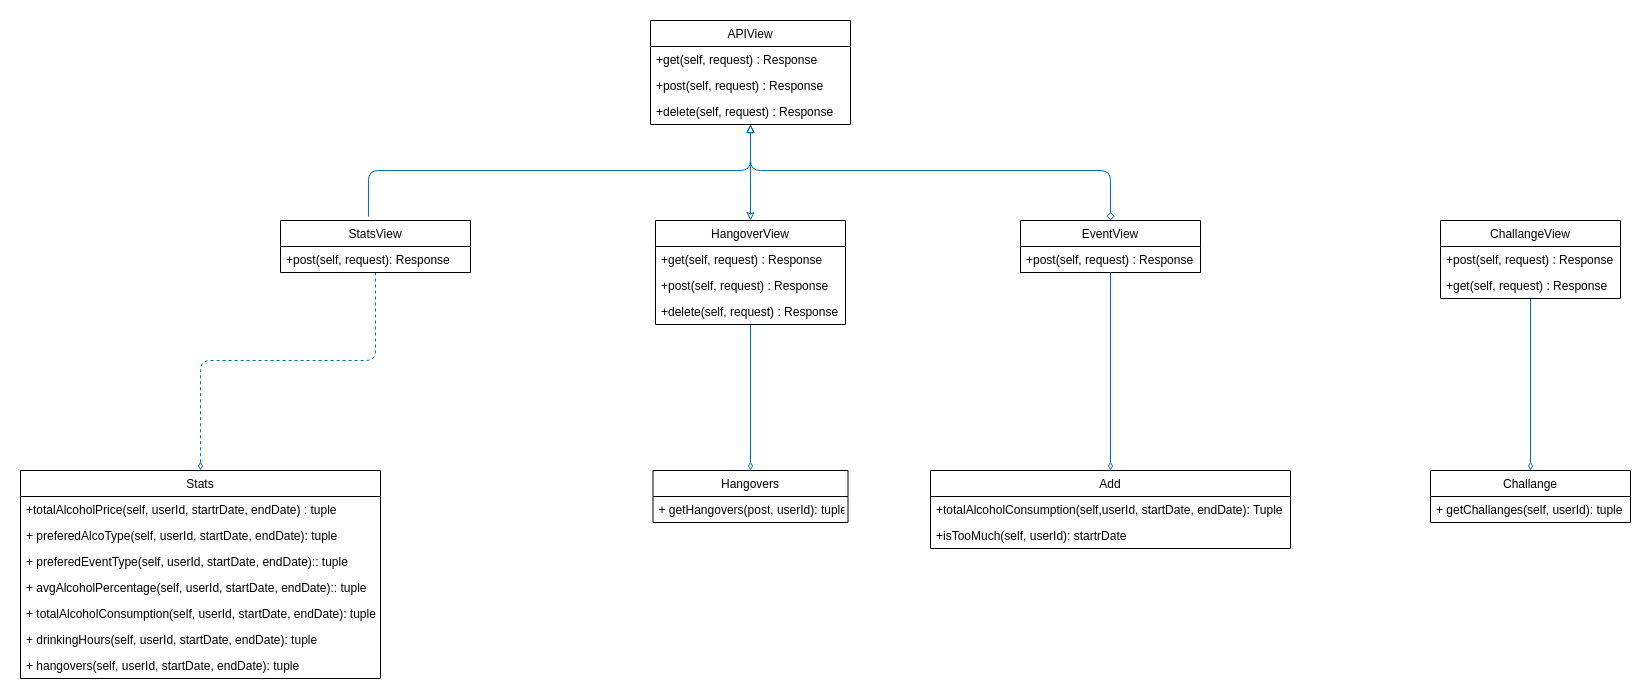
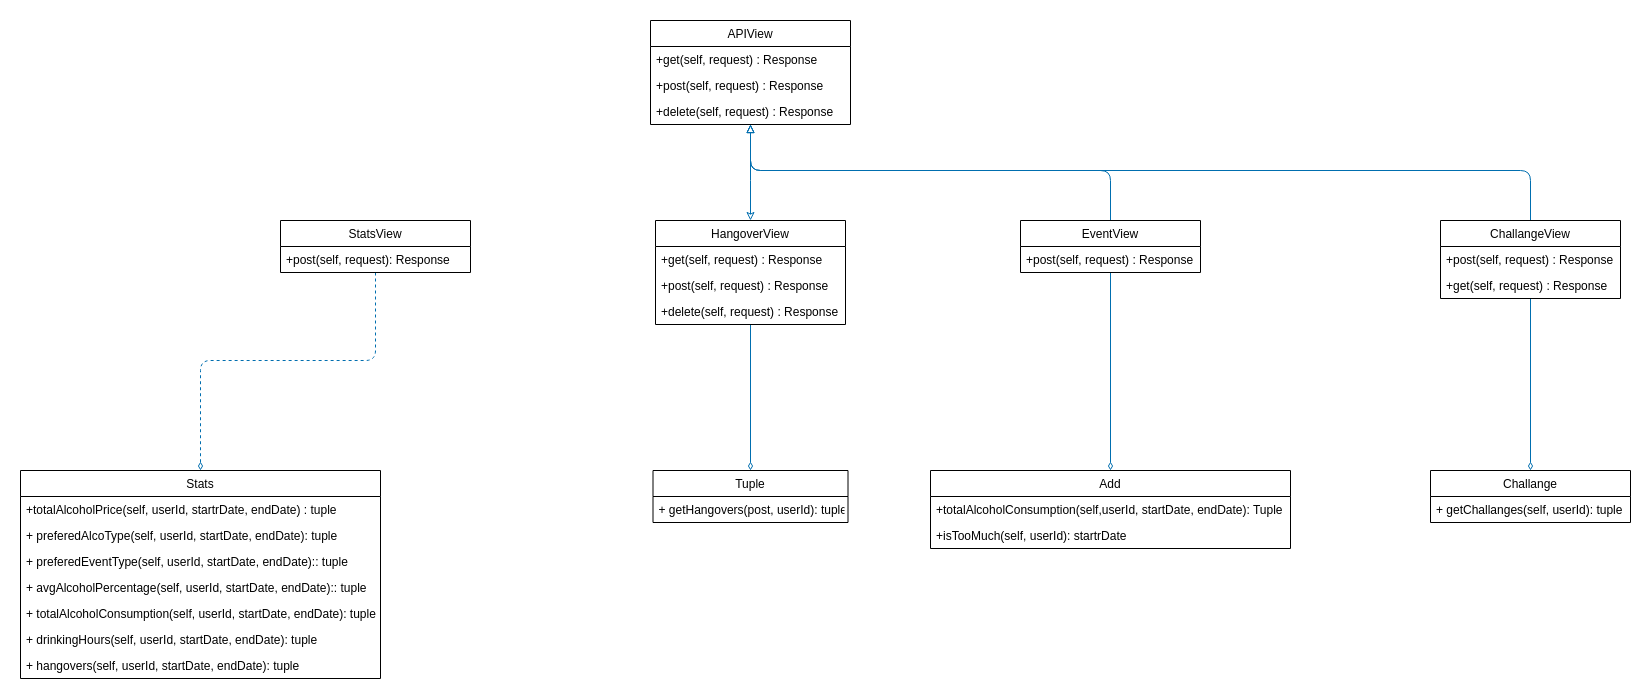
edge "StatsView" -> "APIView": removed
edge "ChallangeView" -> "APIView": added
edge "APIView" -- "EventView": arrowhead diamond -> none
node "Hangovers": label "Hangovers" -> "Tuple"
